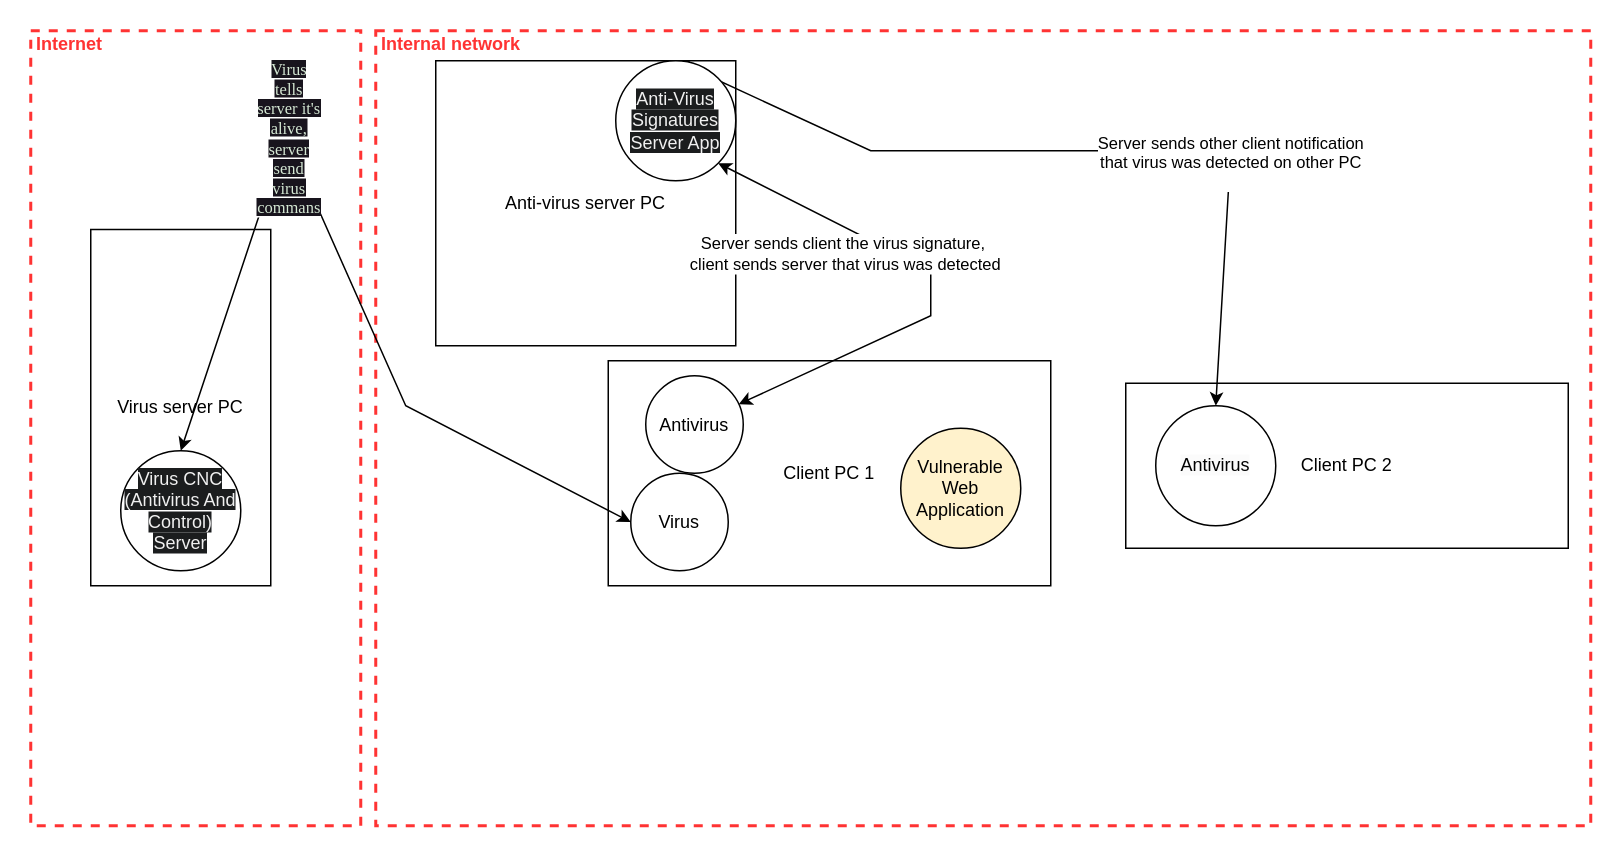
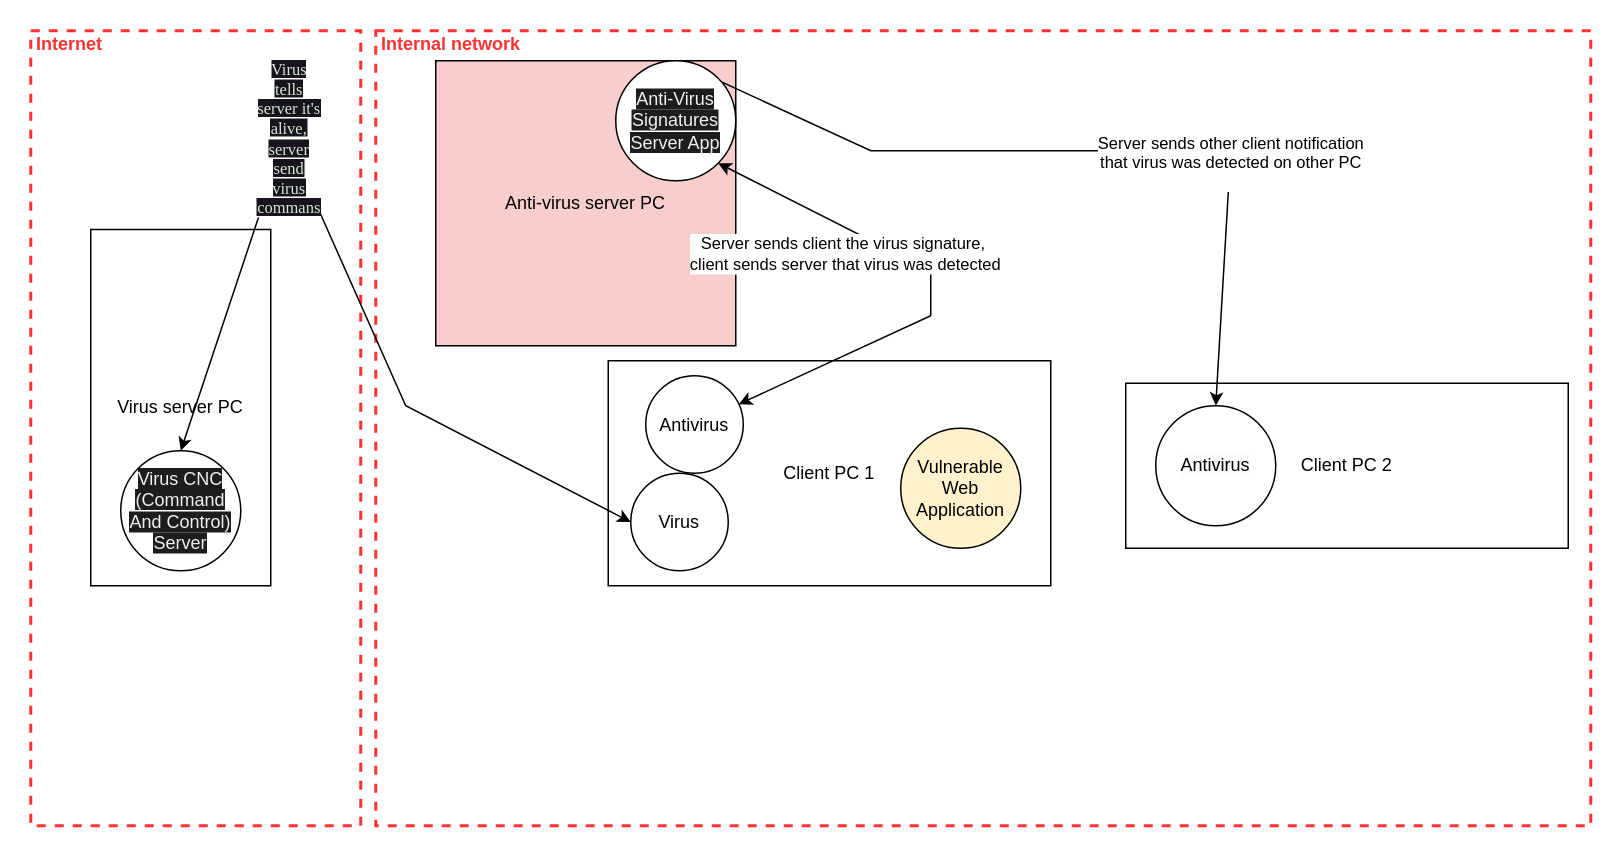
node "Anti-virus server PC": fillcolor #ffffff -> #f8cecc
node "Virus CNC (Antivirus And Control) Server": label "Virus CNC (Antivirus And Control) Server" -> "Virus CNC (Command And Control) Server"
